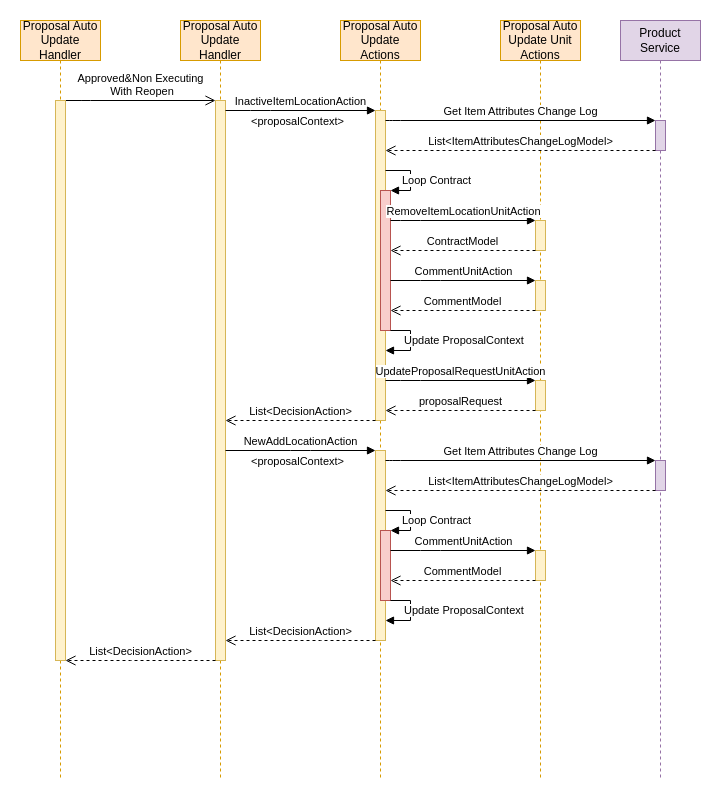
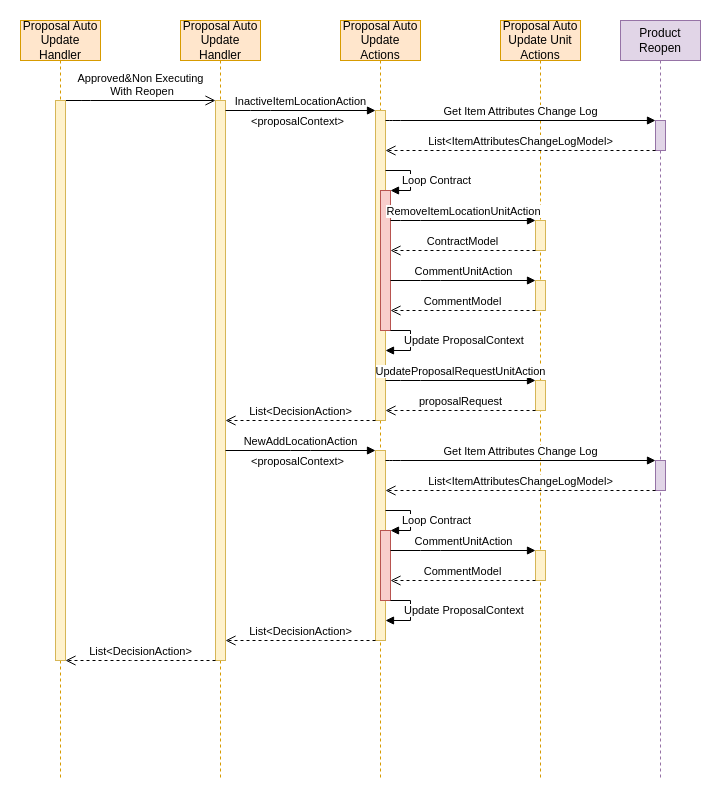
node "Product Service": label "Product Service" -> "Product Reopen"
